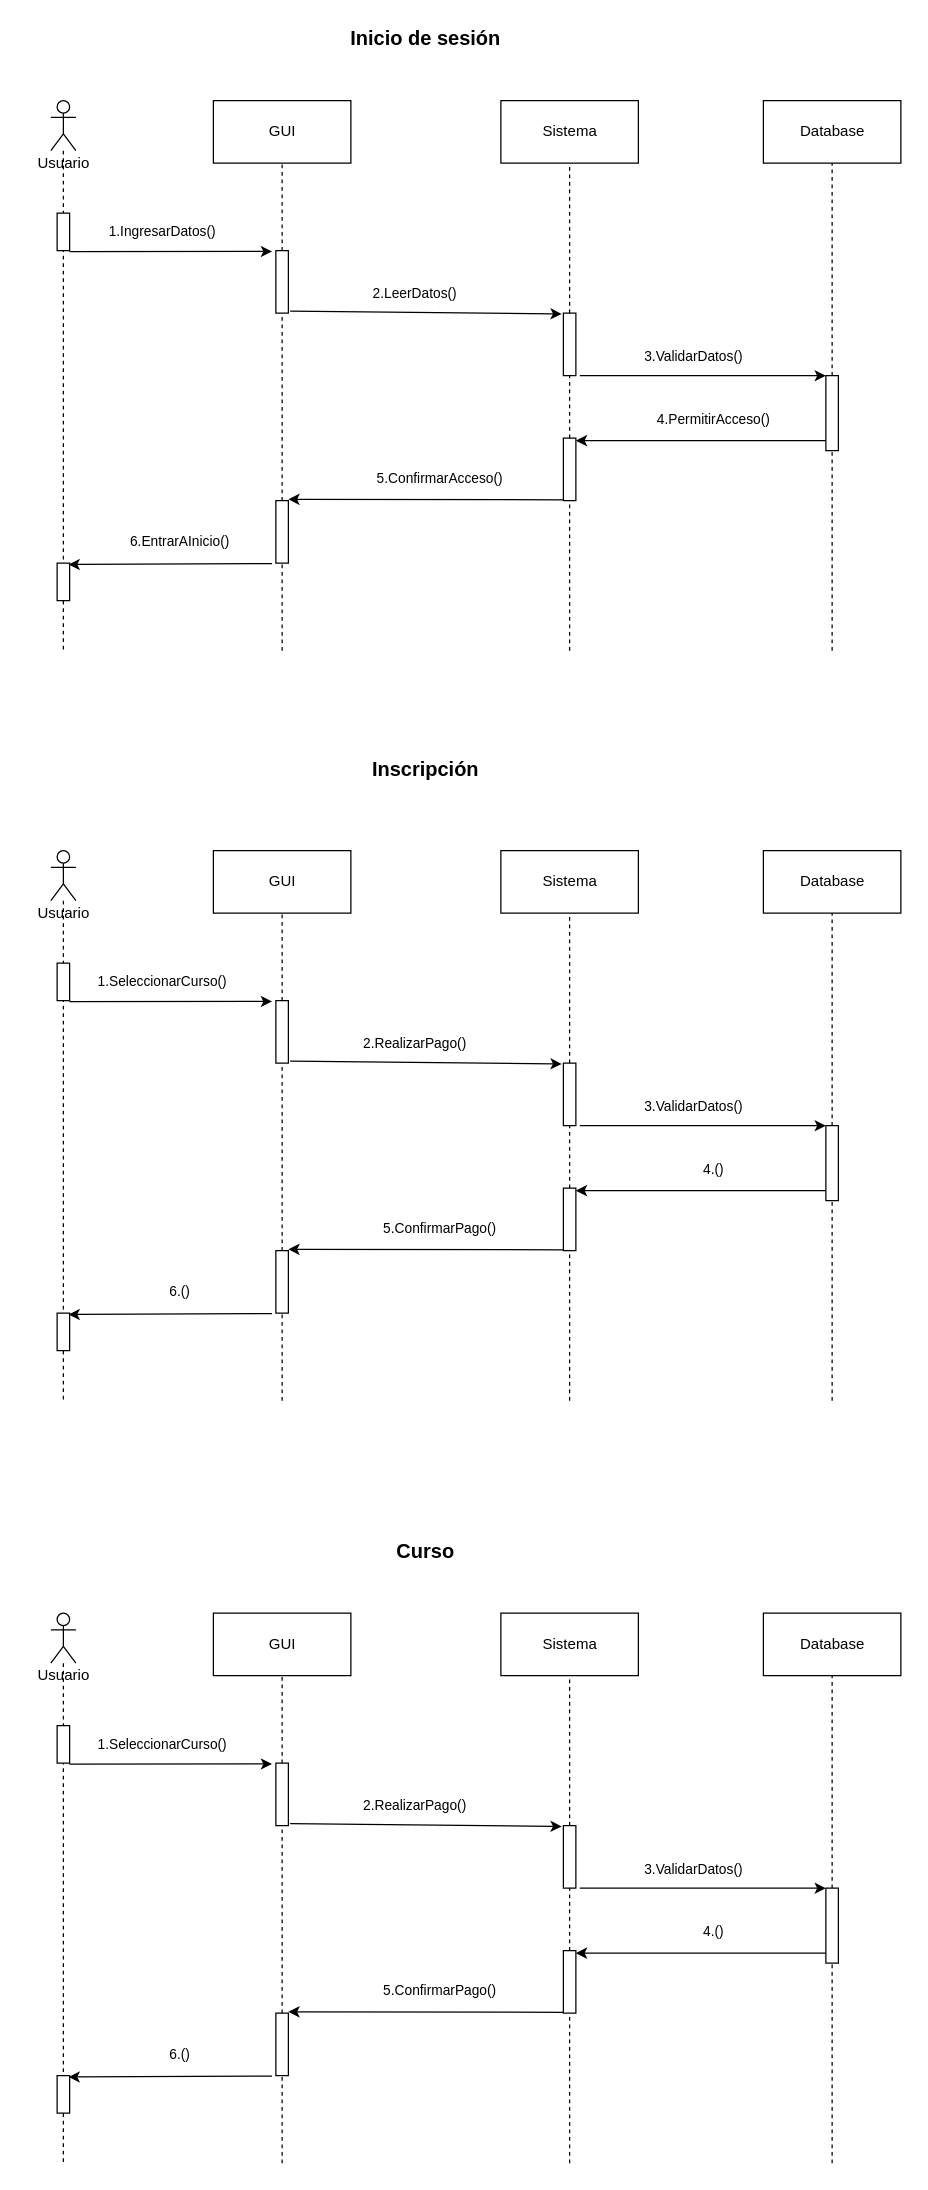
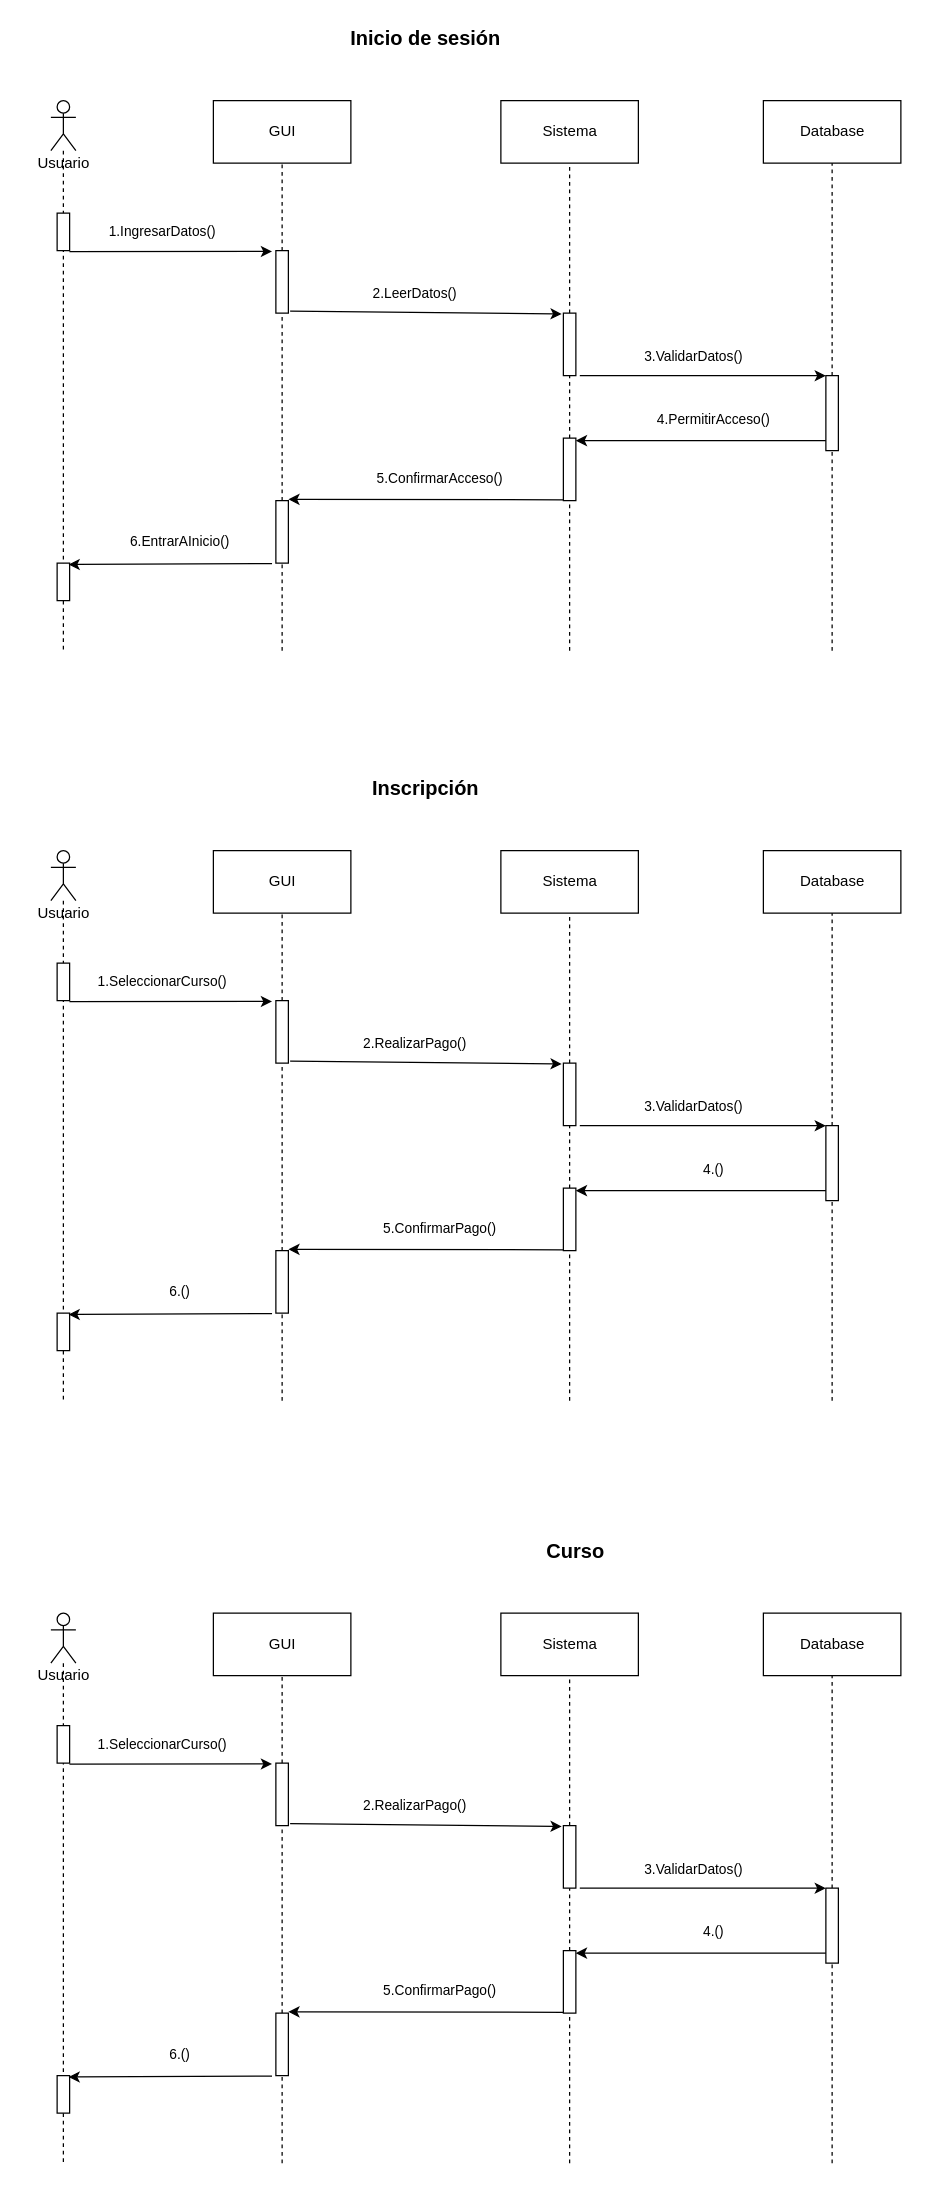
node "Inscripción": moved (426, 769) -> (426, 788)
node "Curso": moved (426, 1551) -> (576, 1551)
